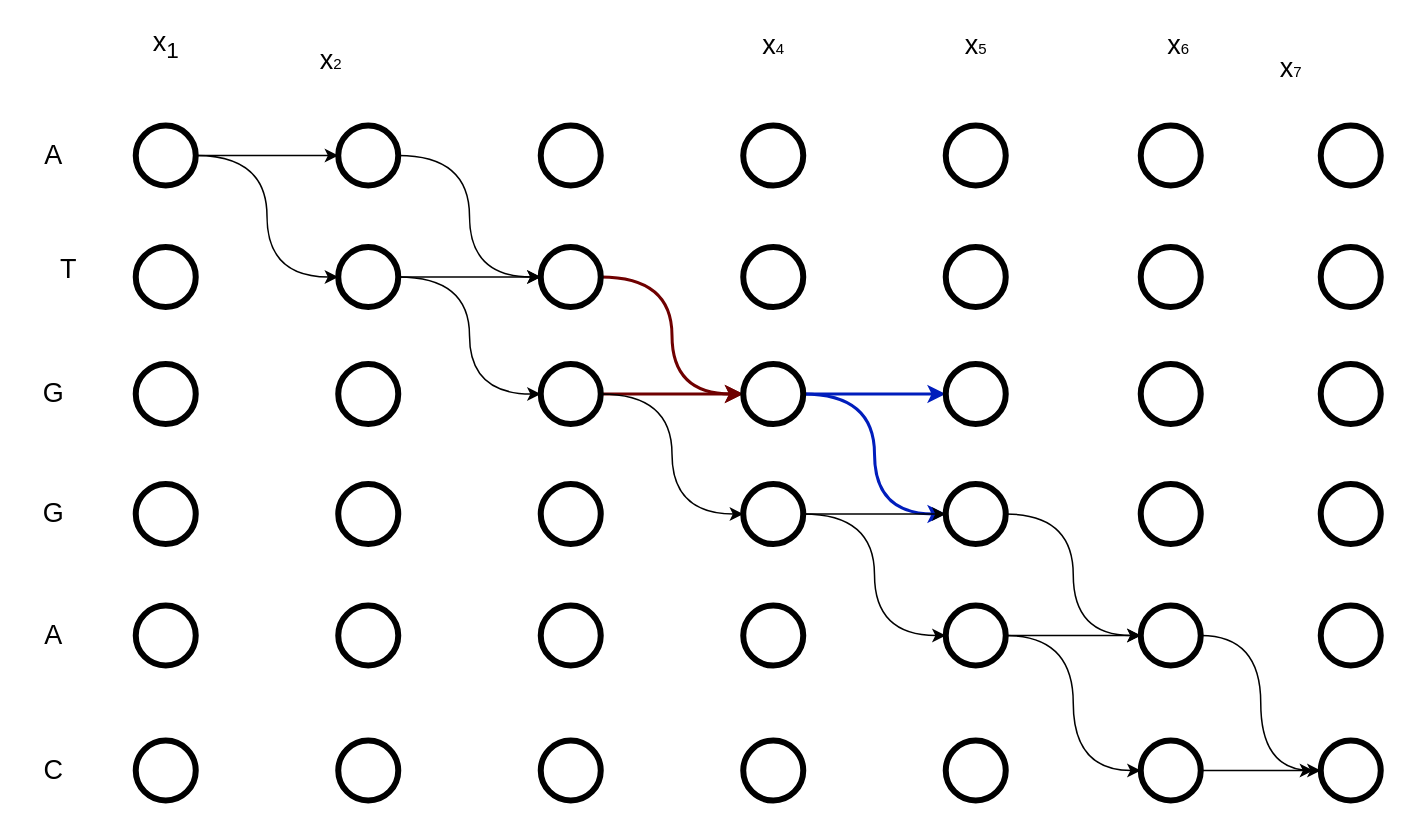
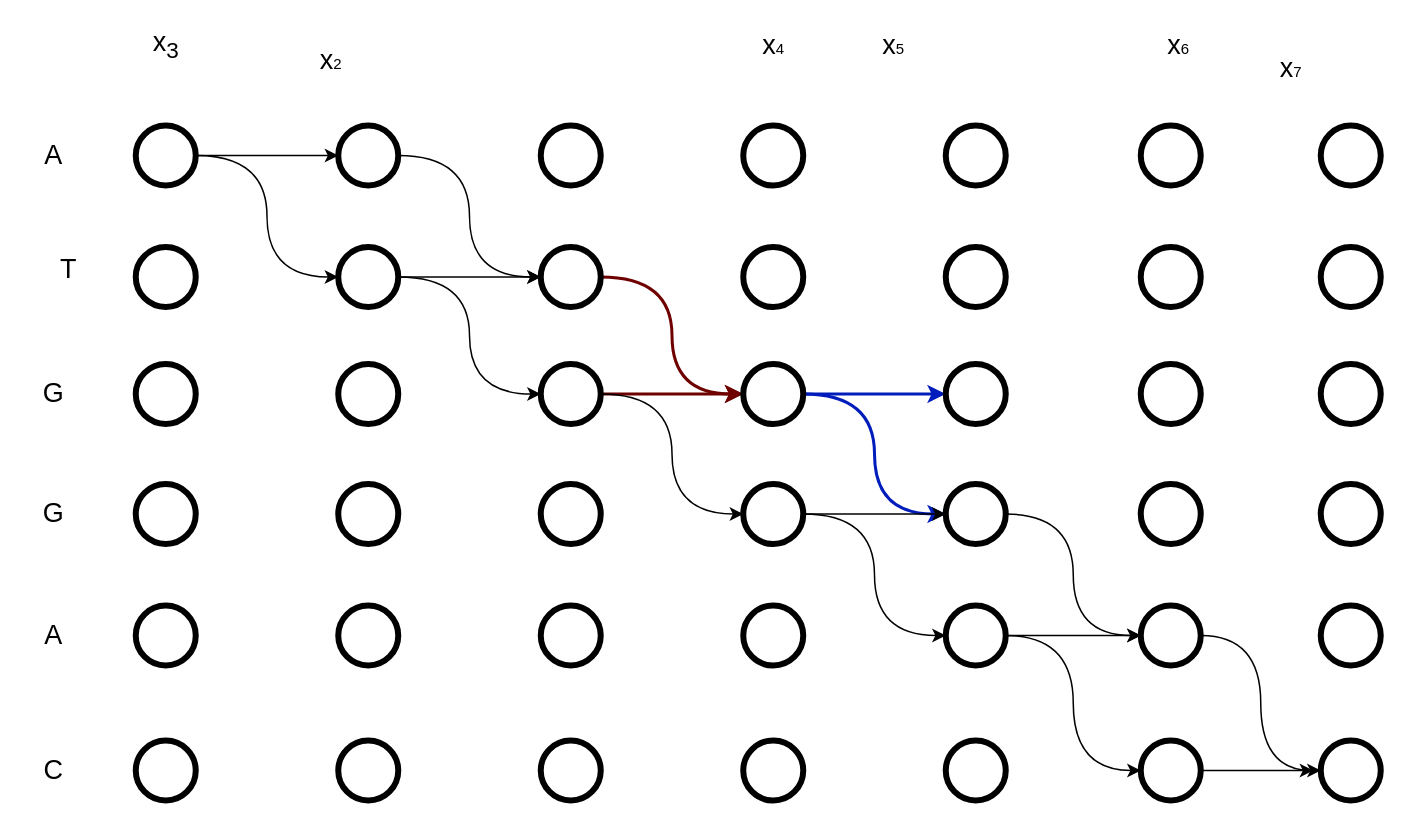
node "x1": label "x1" -> "x3"
node "x5": moved (976, 46) -> (893, 46)
